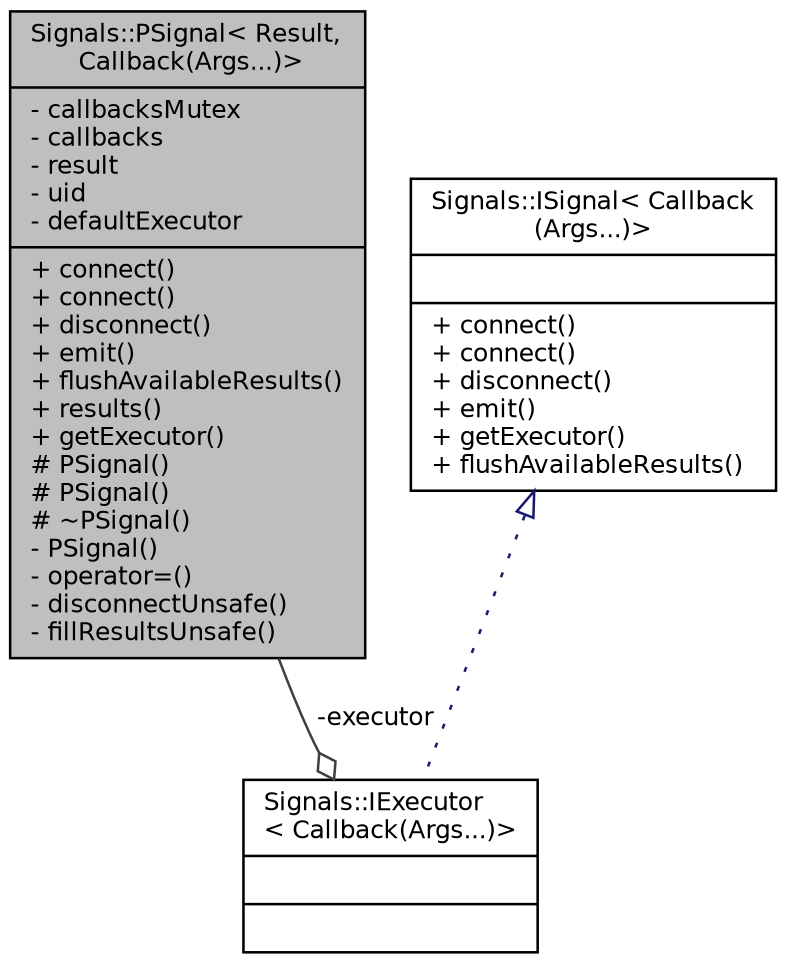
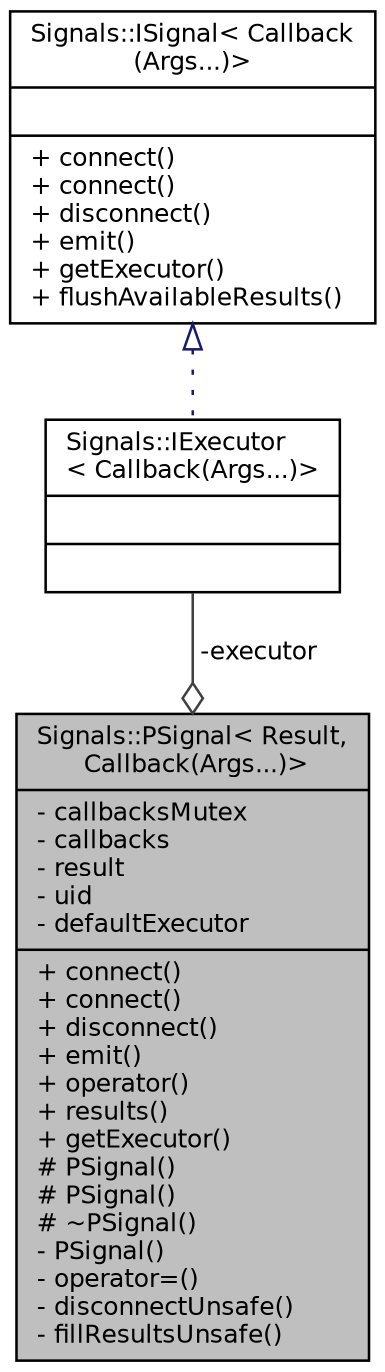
node "Signals::PSignal< Result,": text "+ flushAvailableResults()" -> "+ operator()"
edge "Signals::PSignal< Result," -> "Signals::IExecutor": reversed
